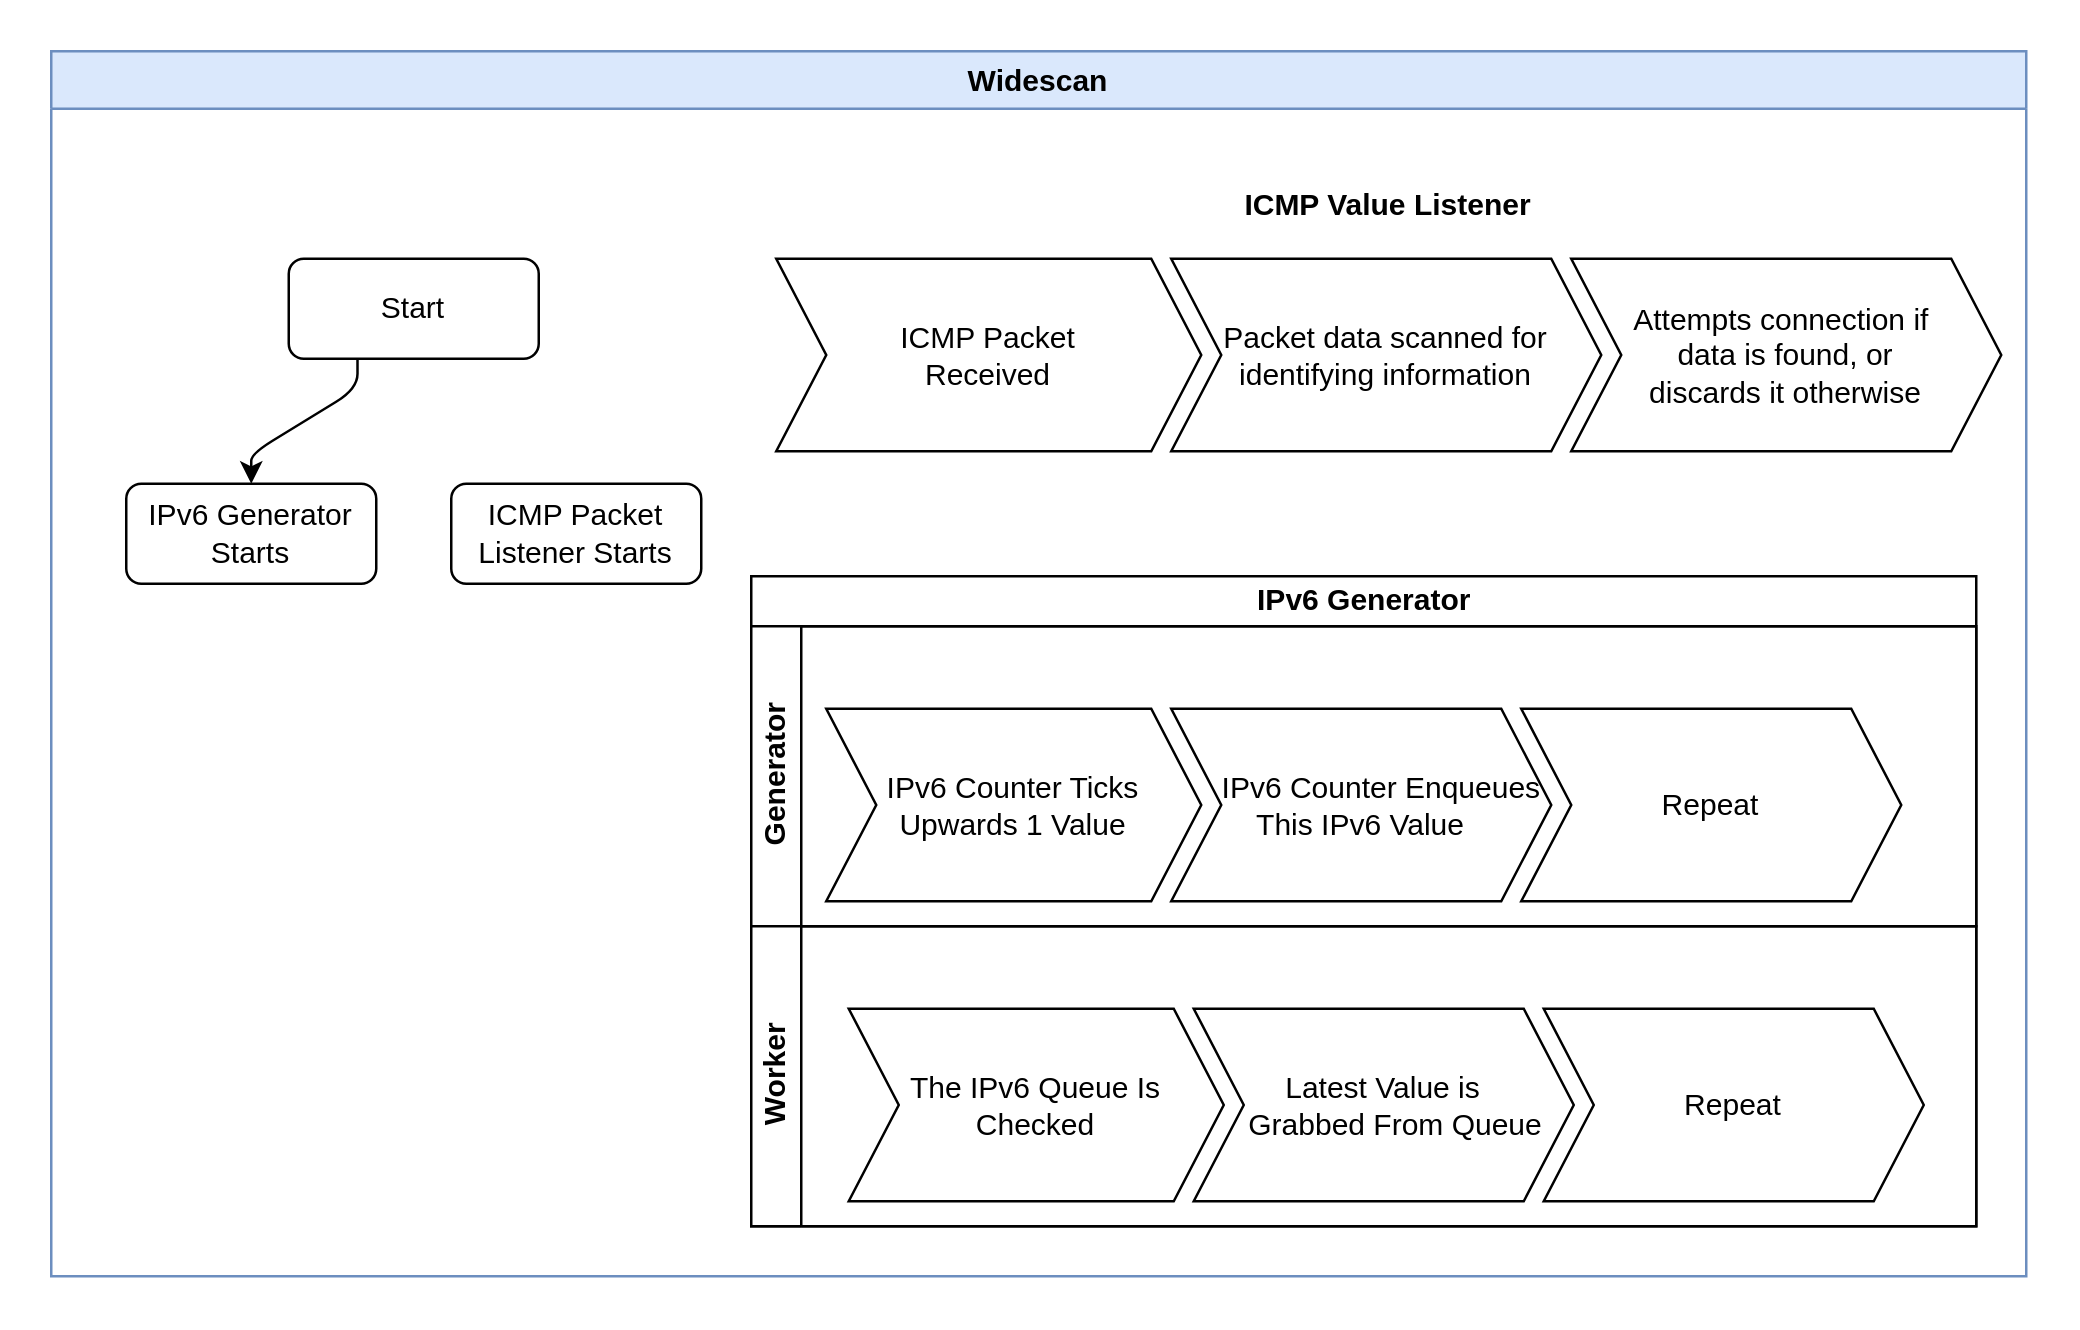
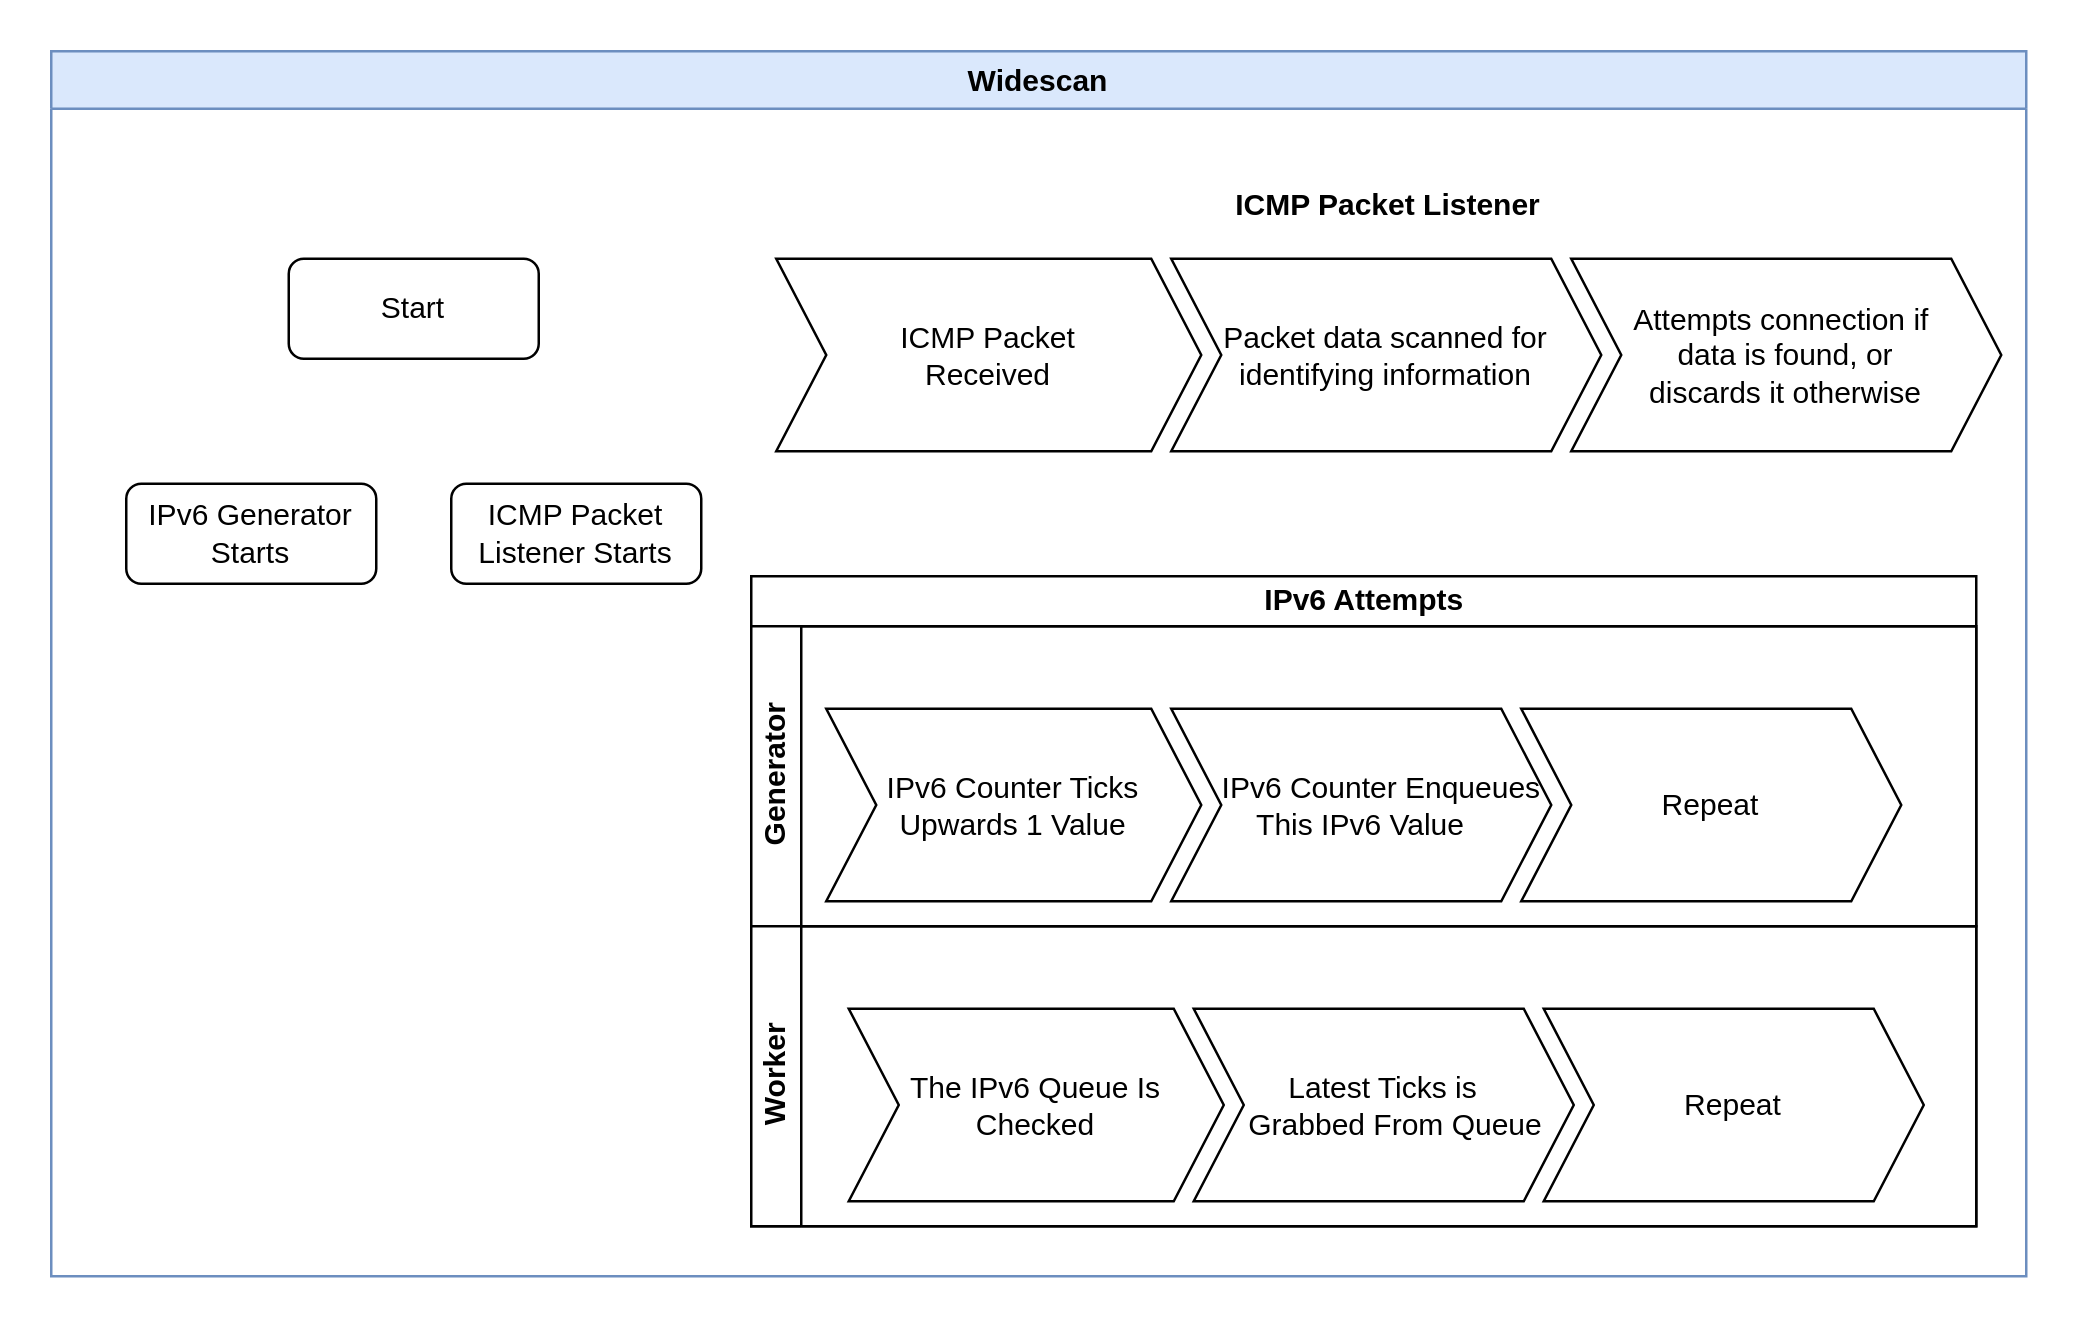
node "ICMP Value Listener": label "ICMP Value Listener" -> "ICMP Packet Listener"
edge "Start" -> "IPv6 Generator Starts": removed
node "IPv6 Generator": label "IPv6 Generator" -> "IPv6 Attempts"
node "Latest Value is Grabbed From Queue": label "Latest Value is Grabbed From Queue" -> "Latest Ticks is Grabbed From Queue"
